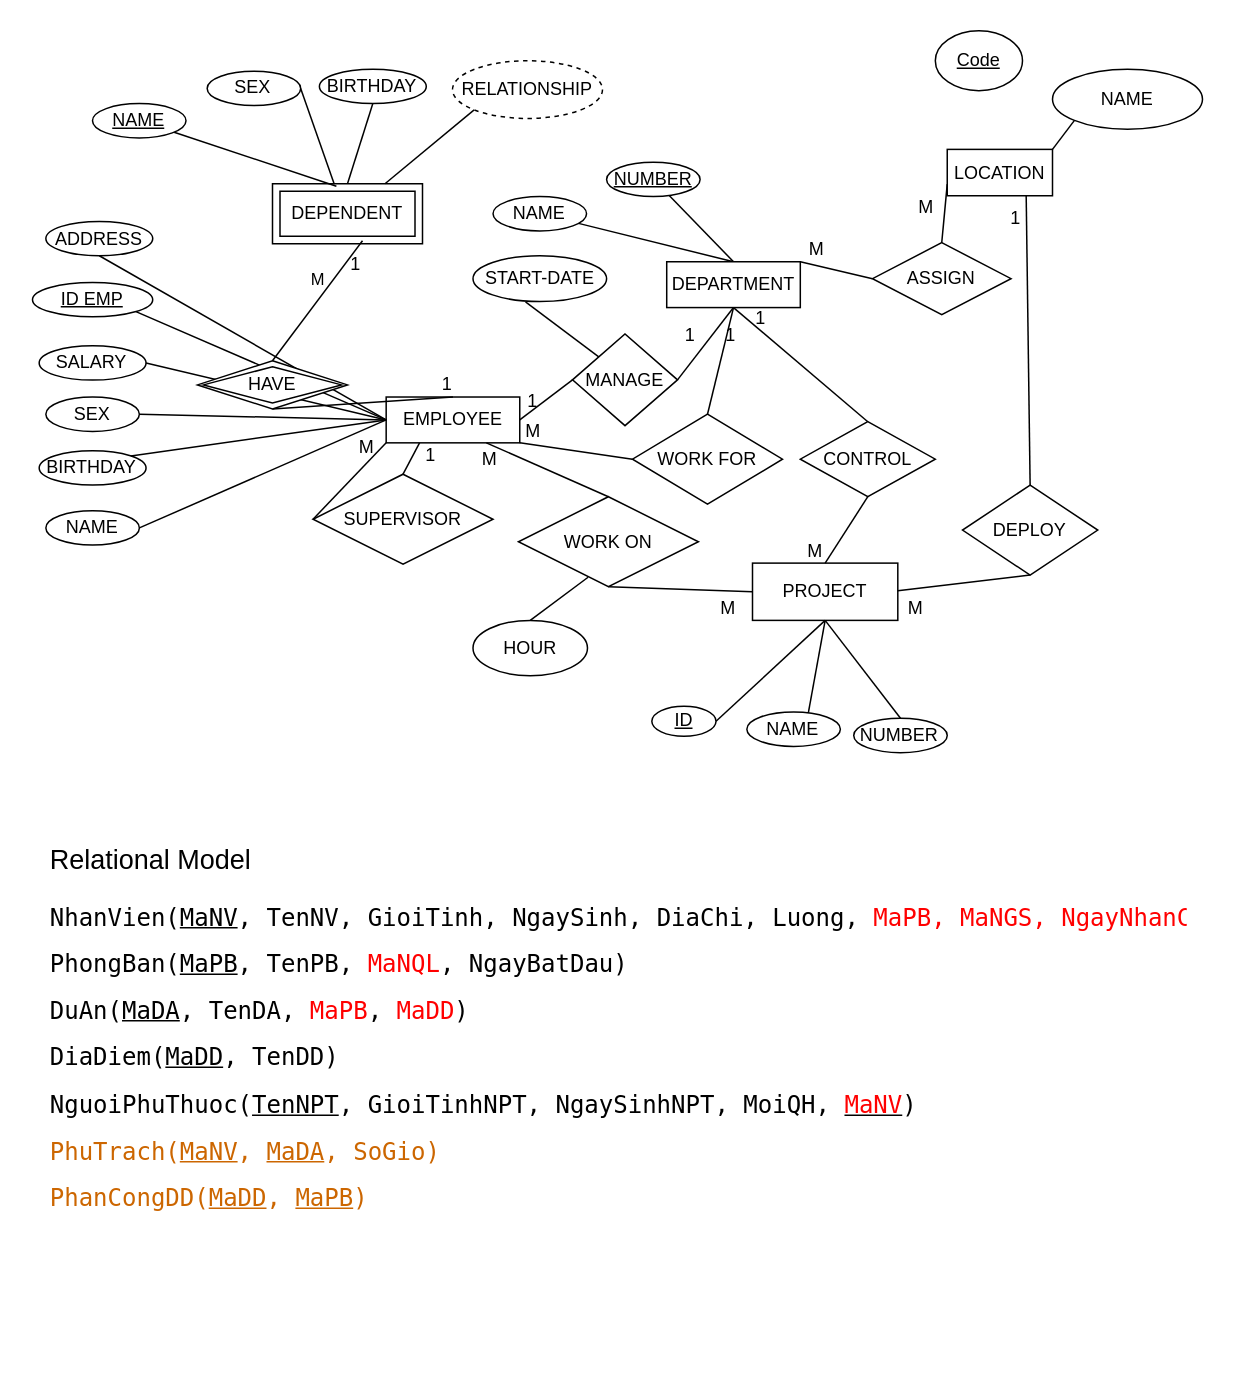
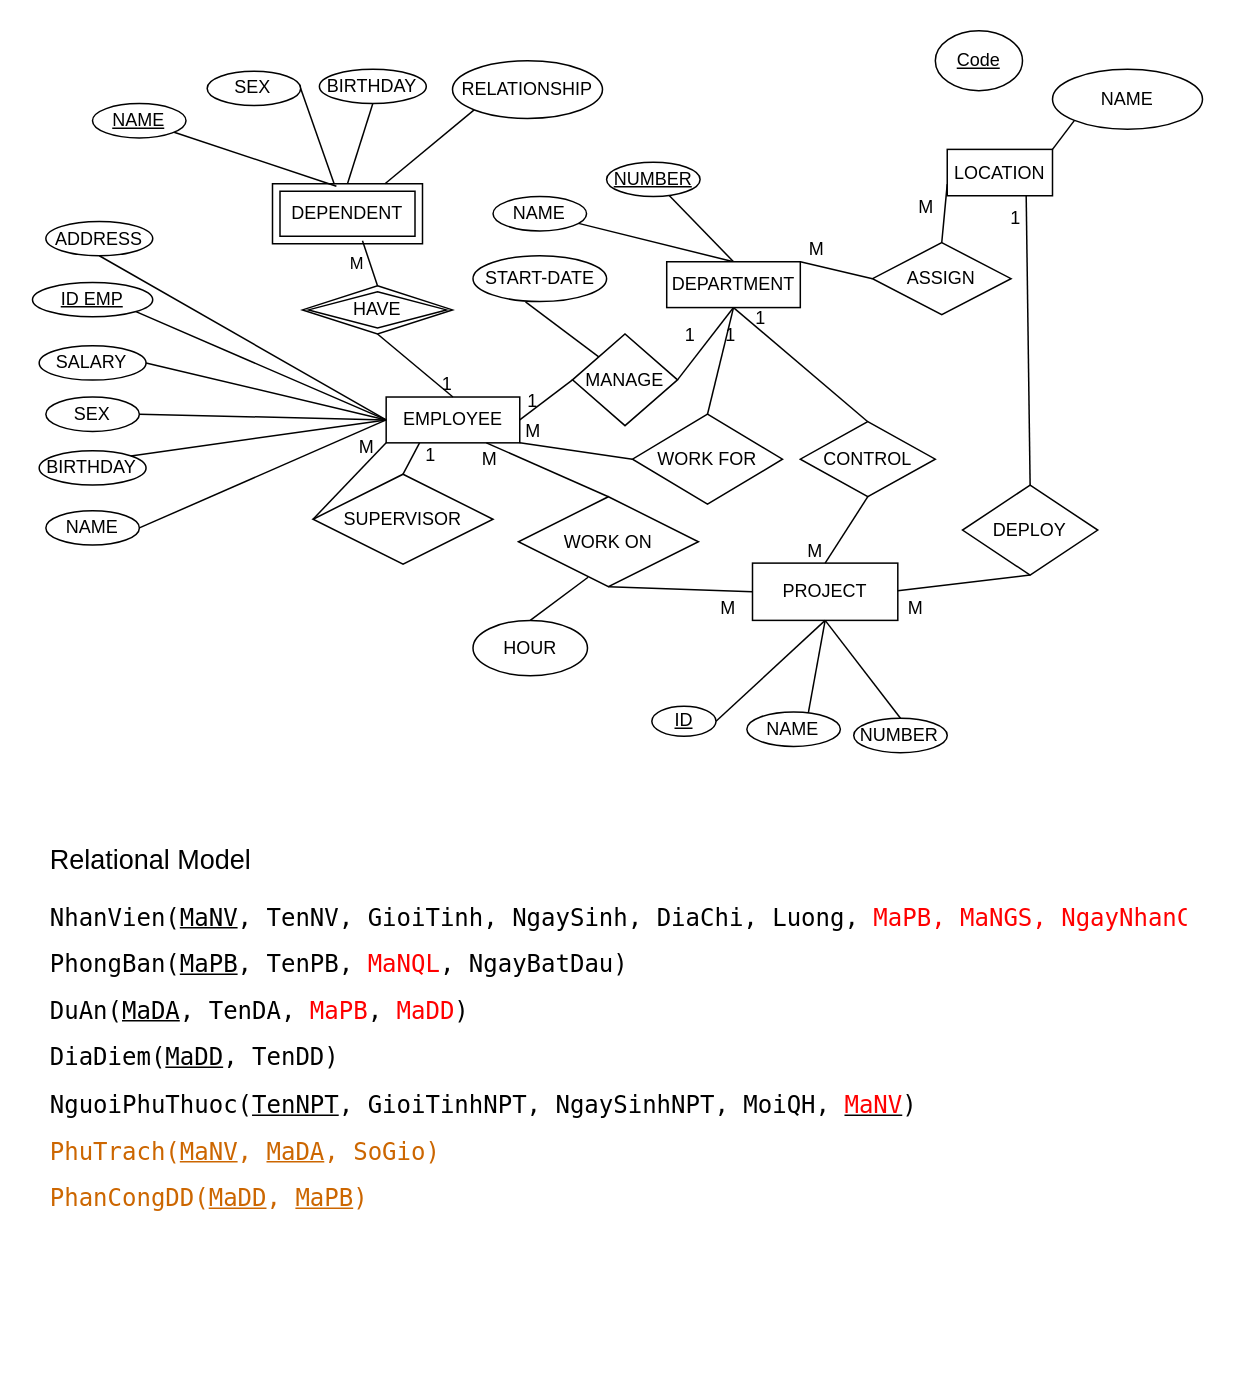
node "RELATIONSHIP": style dashed -> solid
node "HAVE": moved (272, 385) -> (377, 310)
